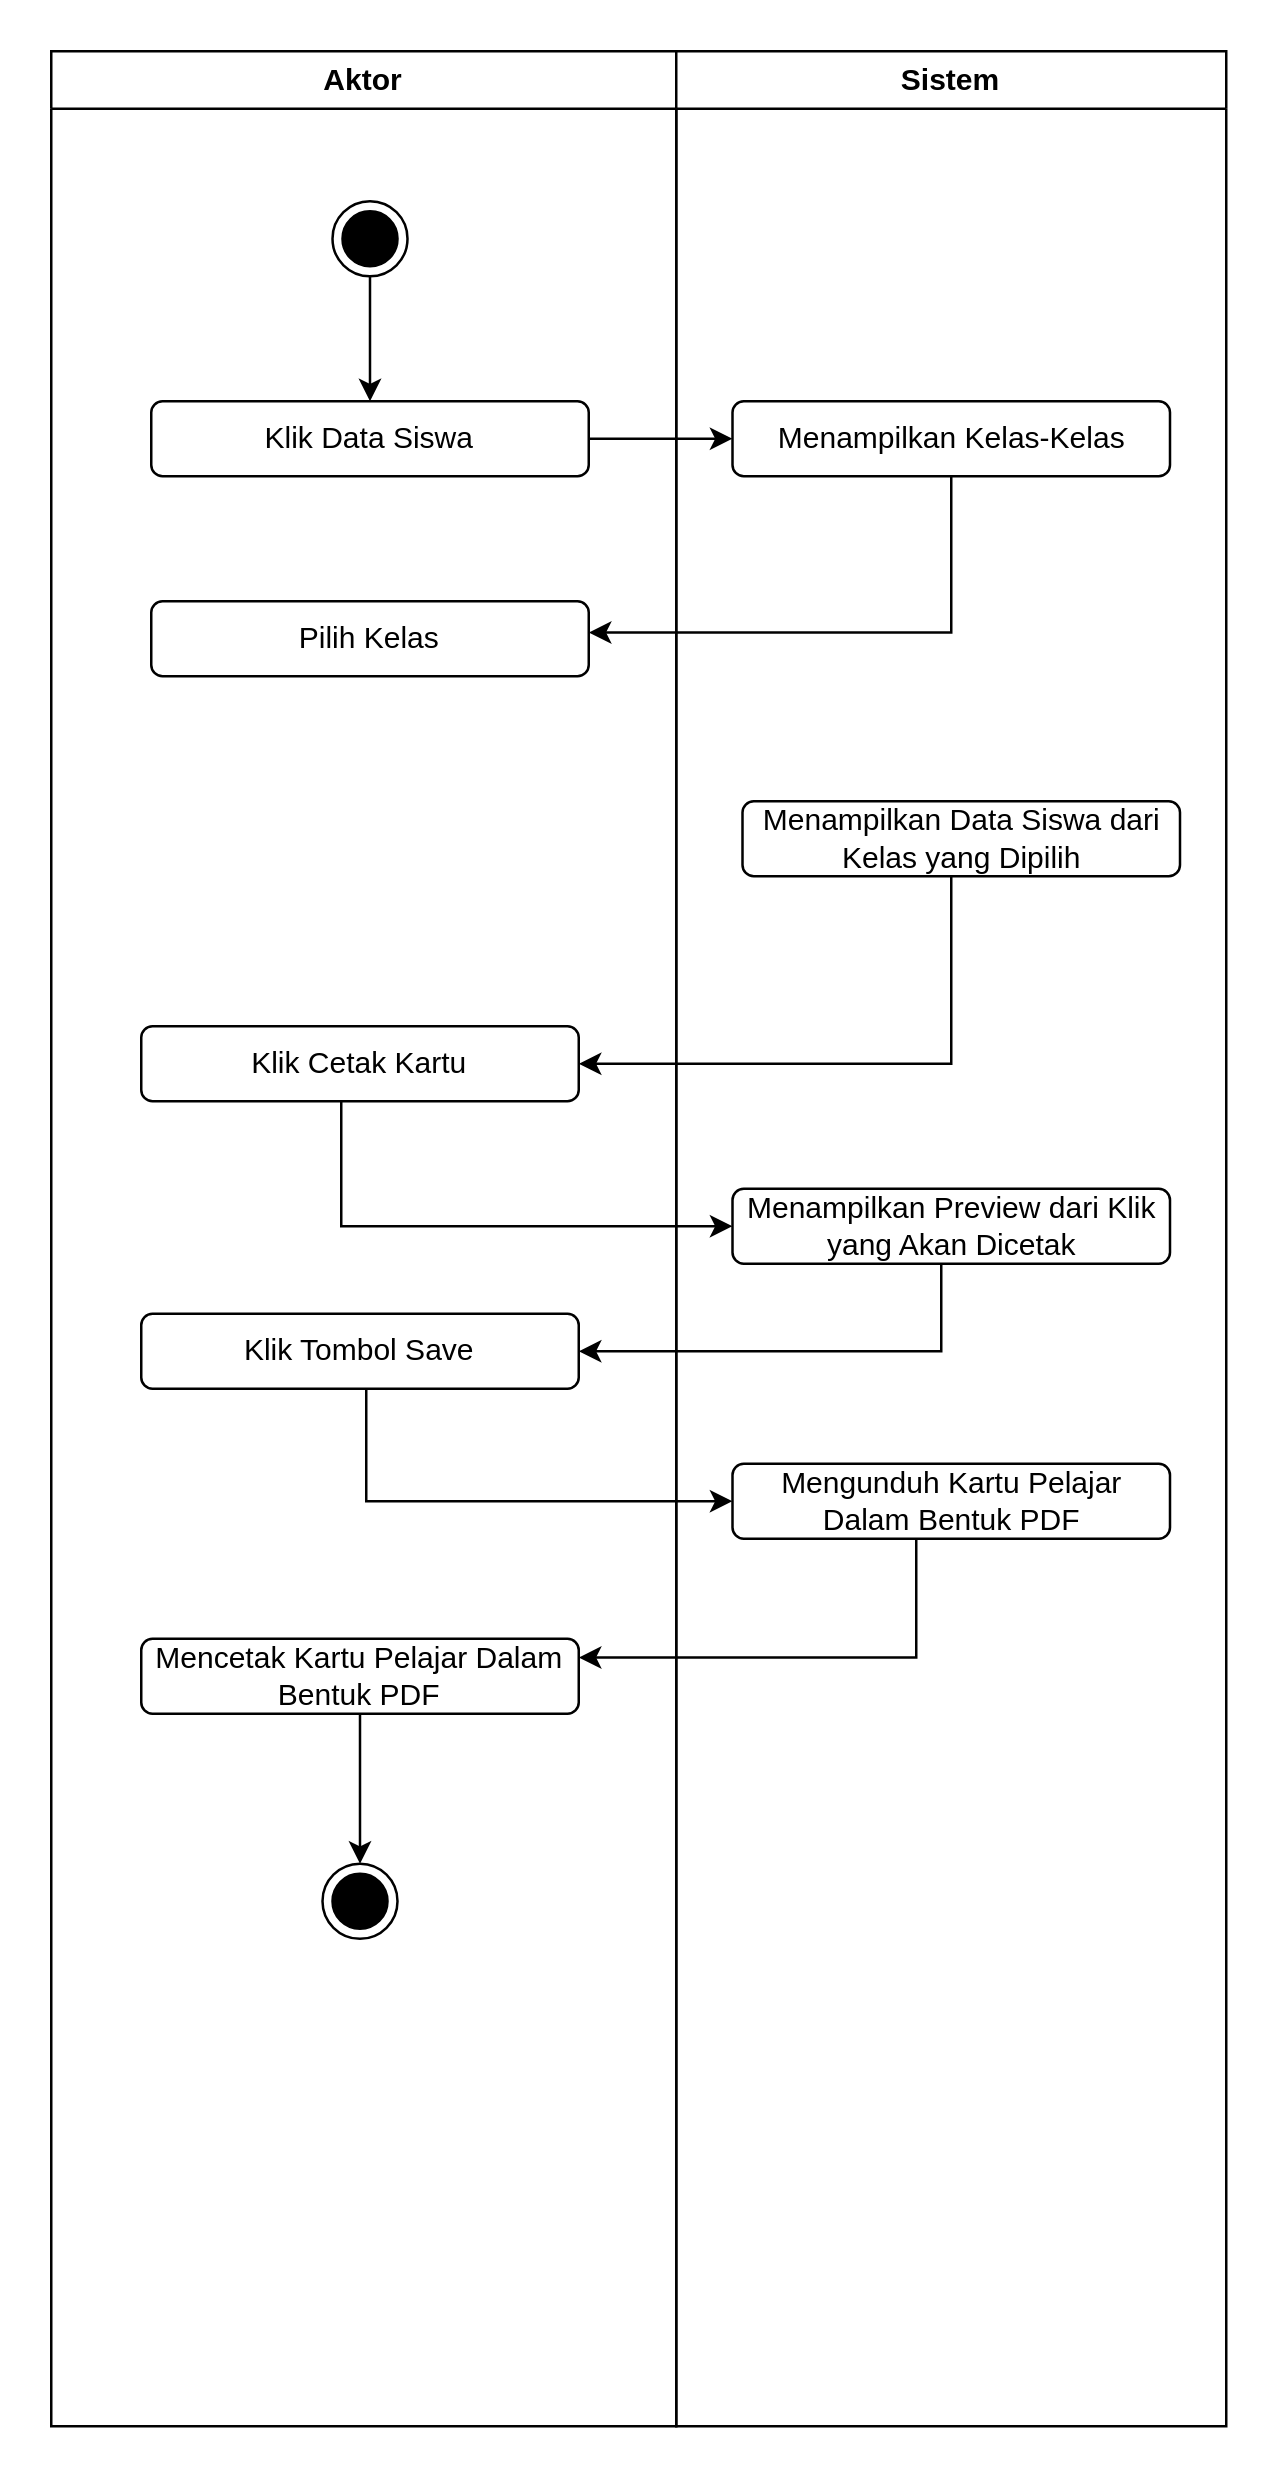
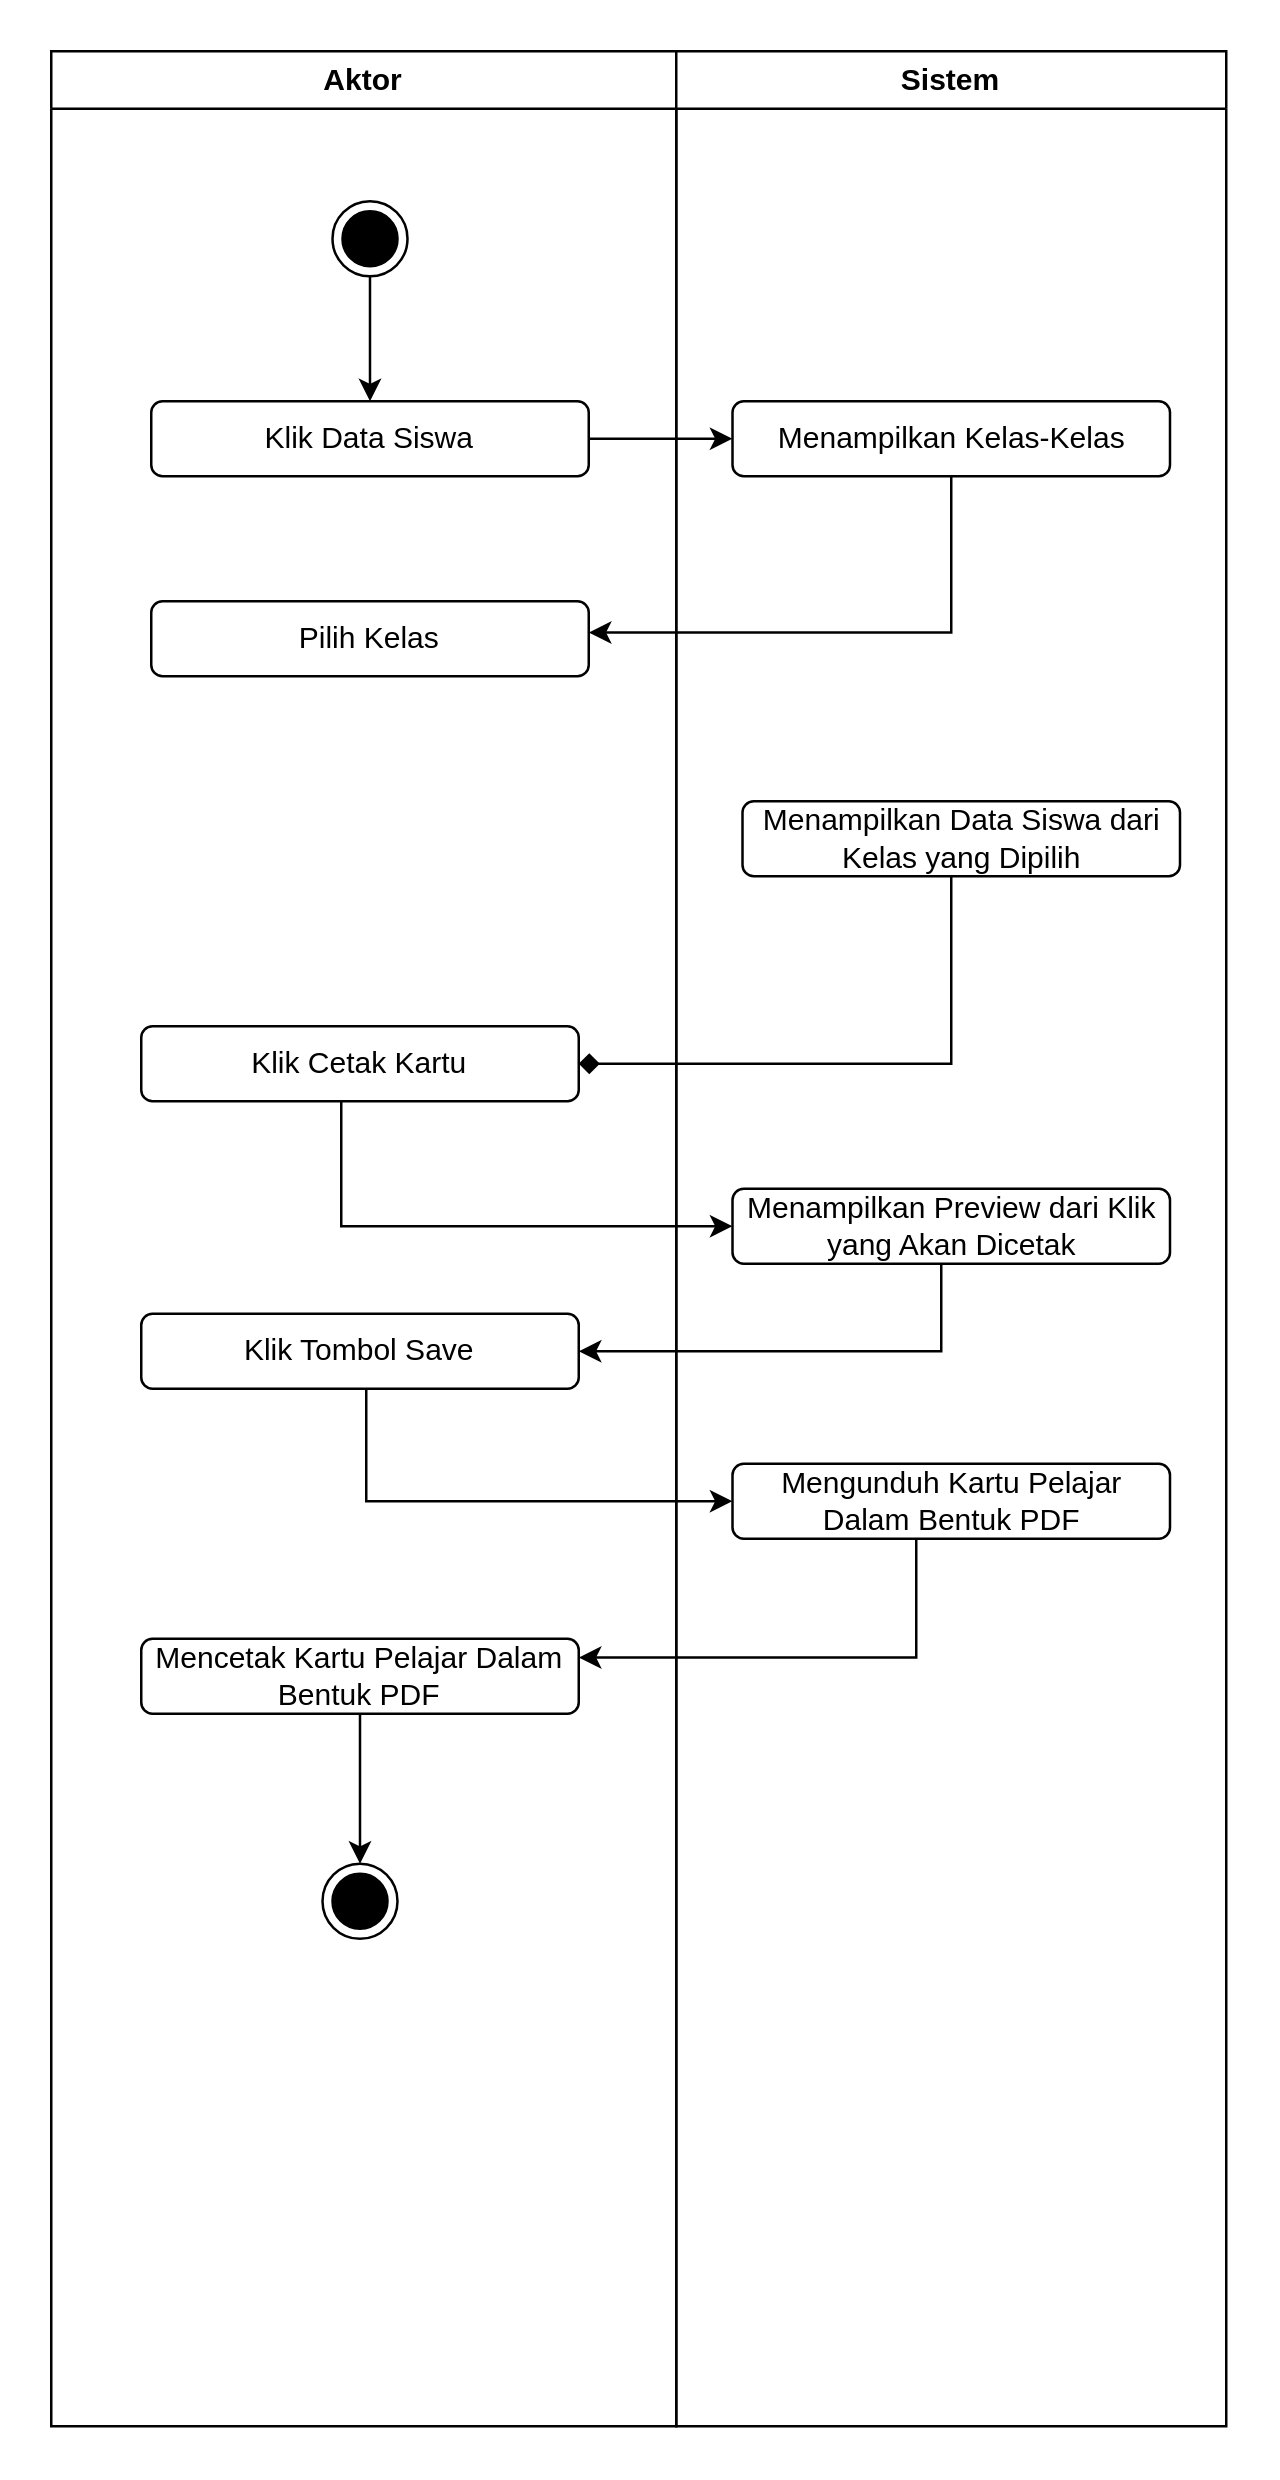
edge "Menampilkan Data Siswa dari Kelas yang Dipilih" -> "Klik Cetak Kartu": arrowhead classic -> diamond
